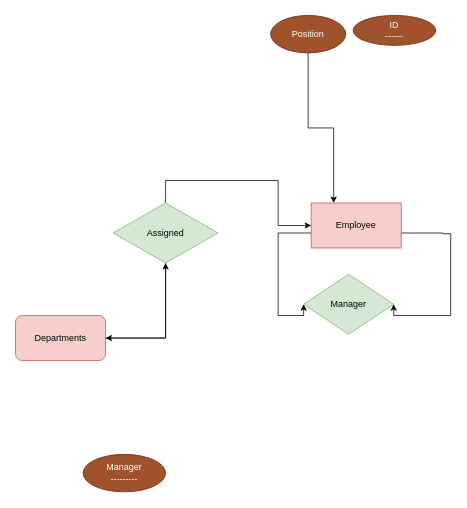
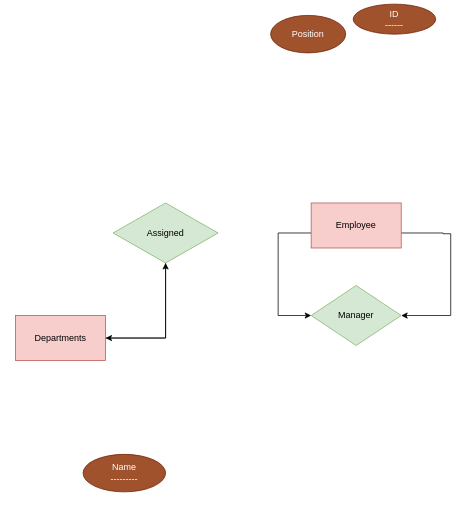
node "ID ------": moved (394, 30) -> (394, 19)
edge "Position" -> "Employee": removed
edge "Assigned" -> "Employee": removed
node "Manager": moved (348, 304) -> (356, 315)
node "Departments": shape rounded rectangle -> rectangle
node "Manager ---------": label "Manager ---------" -> "Name ---------"
